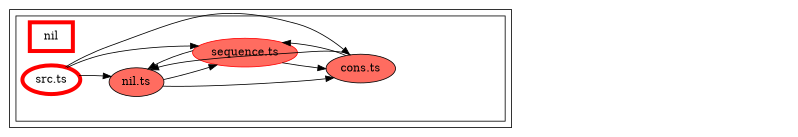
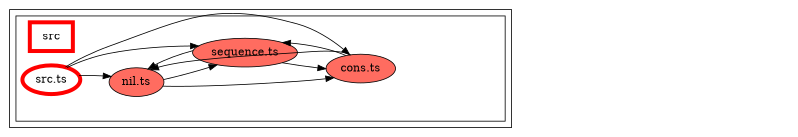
node "nil": label "nil" -> "src"
node "sequence.ts": color #ff0000 -> black
